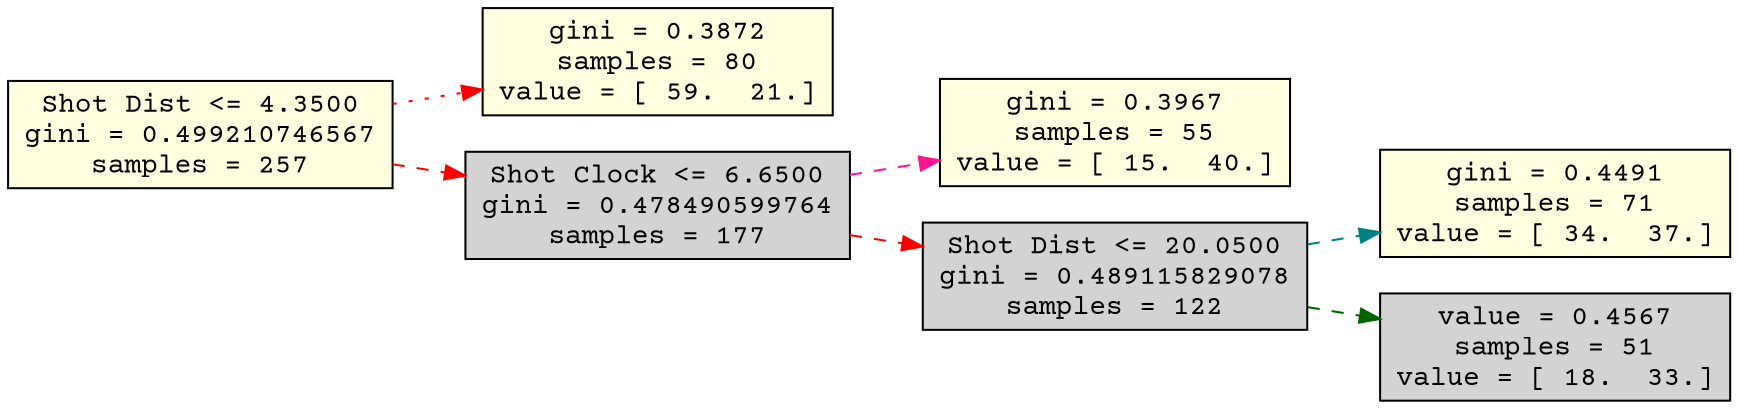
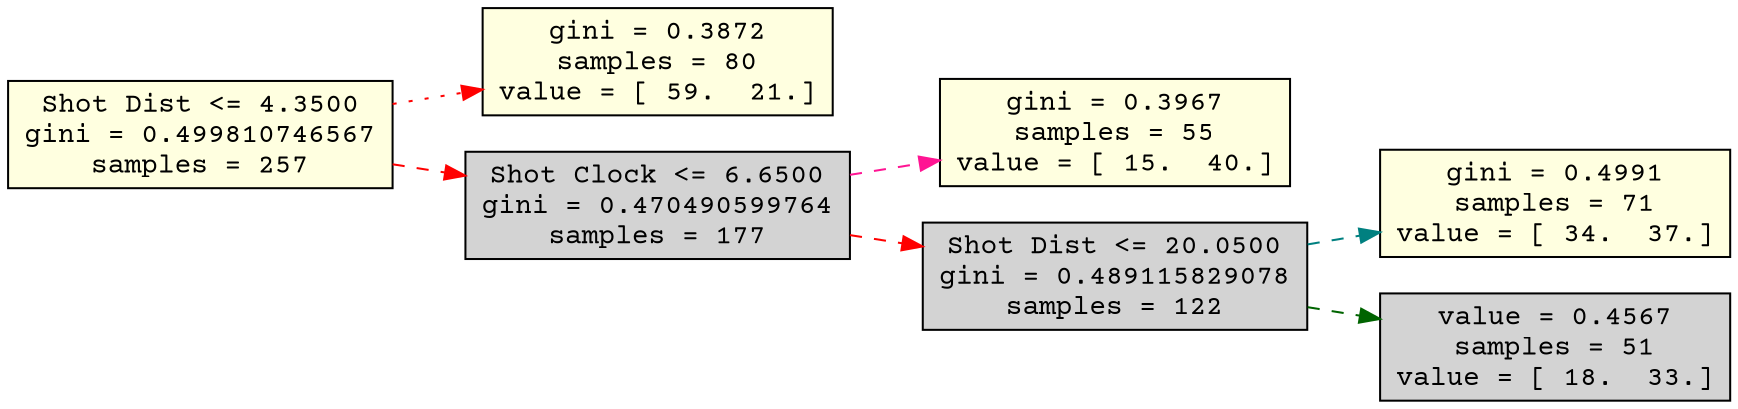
node "Shot Dist <= 4.3500 gini = 0.499210746567 samples = 257": label "Shot Dist <= 4.3500 gini = 0.499210746567 samples = 257" -> "Shot Dist <= 4.3500 gini = 0.499810746567 samples = 257"
node "gini = 0.4491 samples = 71 value = [ 34.  37.]": label "gini = 0.4491 samples = 71 value = [ 34.  37.]" -> "gini = 0.4991 samples = 71 value = [ 34.  37.]"
node "Shot Clock <= 6.6500 gini = 0.478490599764 samples = 177": label "Shot Clock <= 6.6500 gini = 0.478490599764 samples = 177" -> "Shot Clock <= 6.6500 gini = 0.470490599764 samples = 177"
